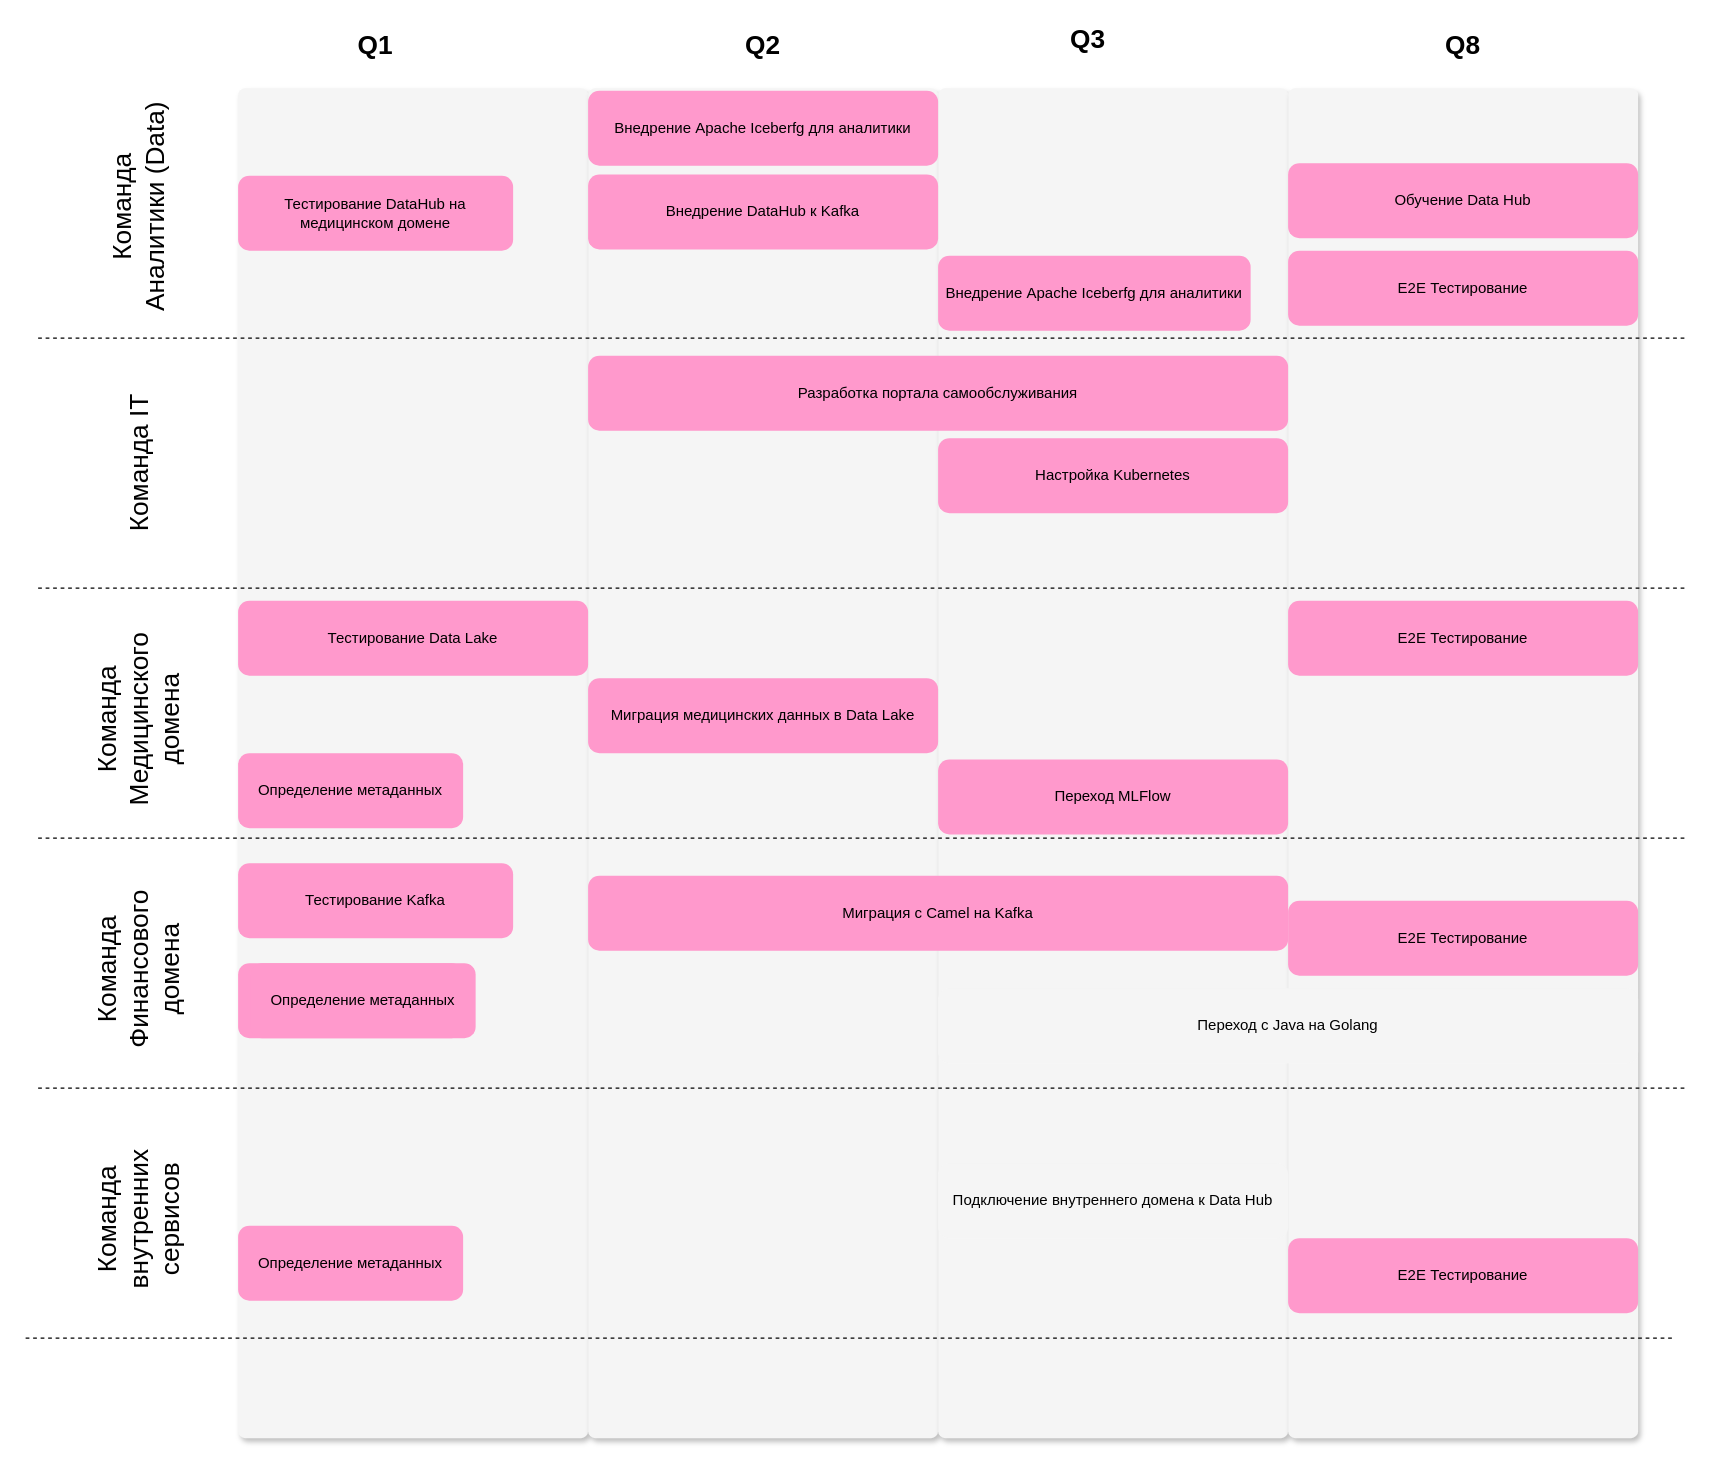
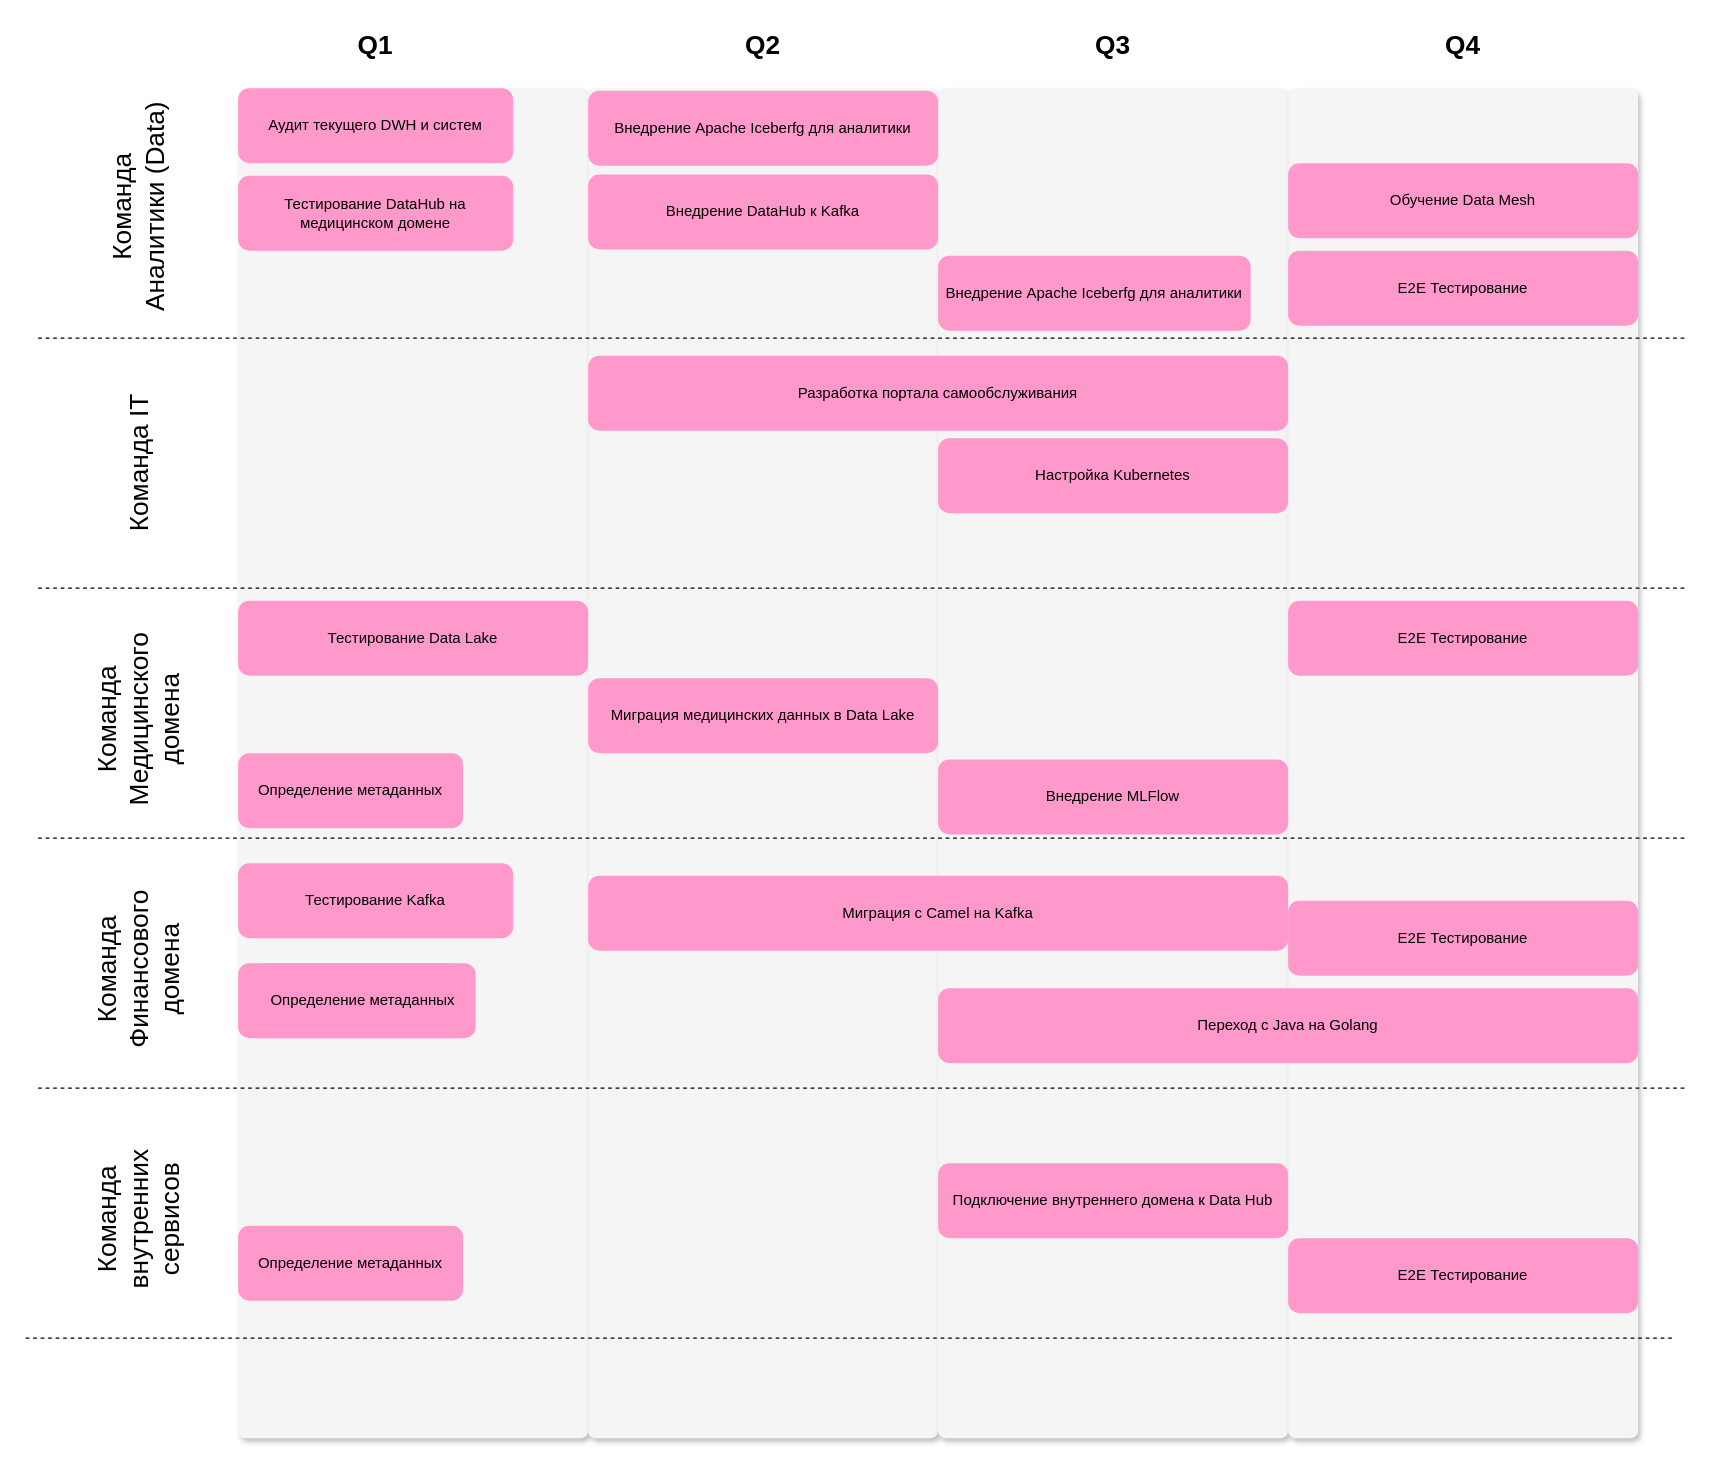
node "Q3": moved (1088, 38) -> (1113, 44)
node "Q8": label "Q8" -> "Q4"
node "Аудит текущего DWH и систем": added
node "Обучение Data Hub": label "Обучение Data Hub" -> "Обучение Data Mesh"
node "Переход MLFlow": label "Переход MLFlow" -> "Внедрение MLFlow"
node "Переход с Java на Golang": fillcolor #f5f5f5 -> #ff99cc
node "Подключение внутреннего домена к Data Hub": fillcolor #f5f5f5 -> #ff99cc
